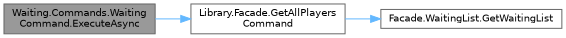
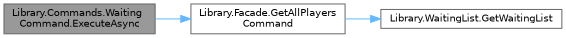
node "Waiting.Commands.Waiting Command.ExecuteAsync": label "Waiting.Commands.Waiting Command.ExecuteAsync" -> "Library.Commands.Waiting Command.ExecuteAsync"
node "Facade.WaitingList.GetWaitingList": label "Facade.WaitingList.GetWaitingList" -> "Library.WaitingList.GetWaitingList"
